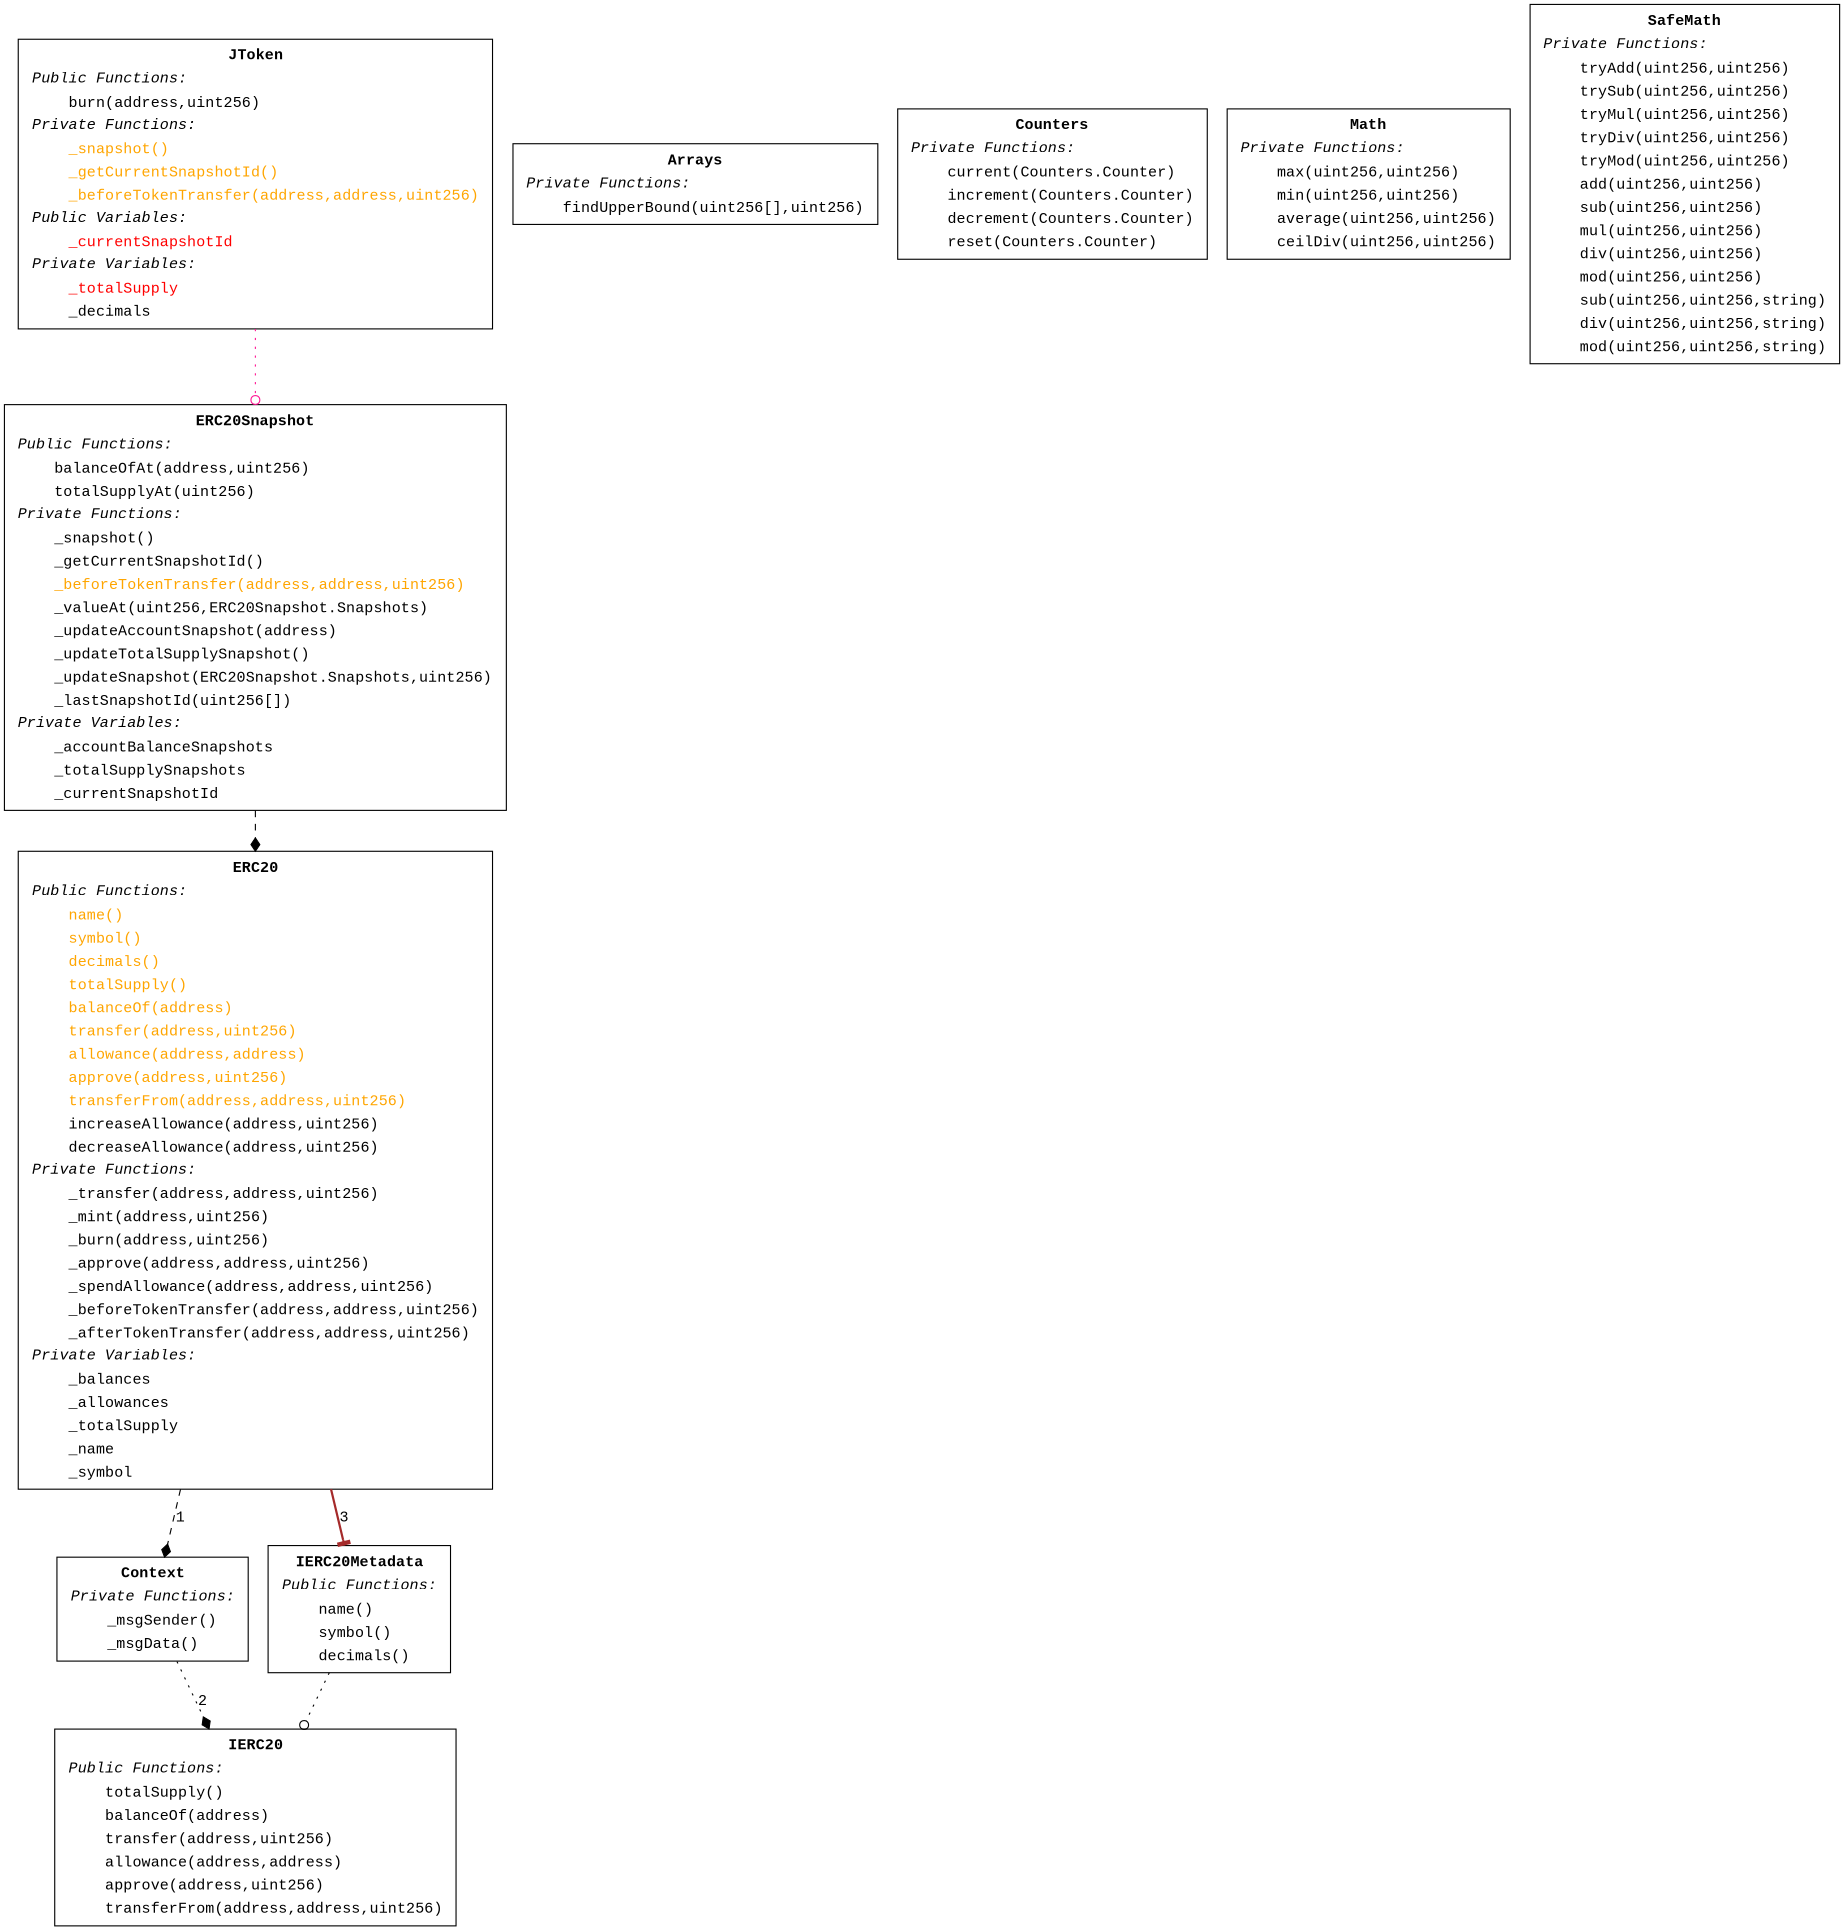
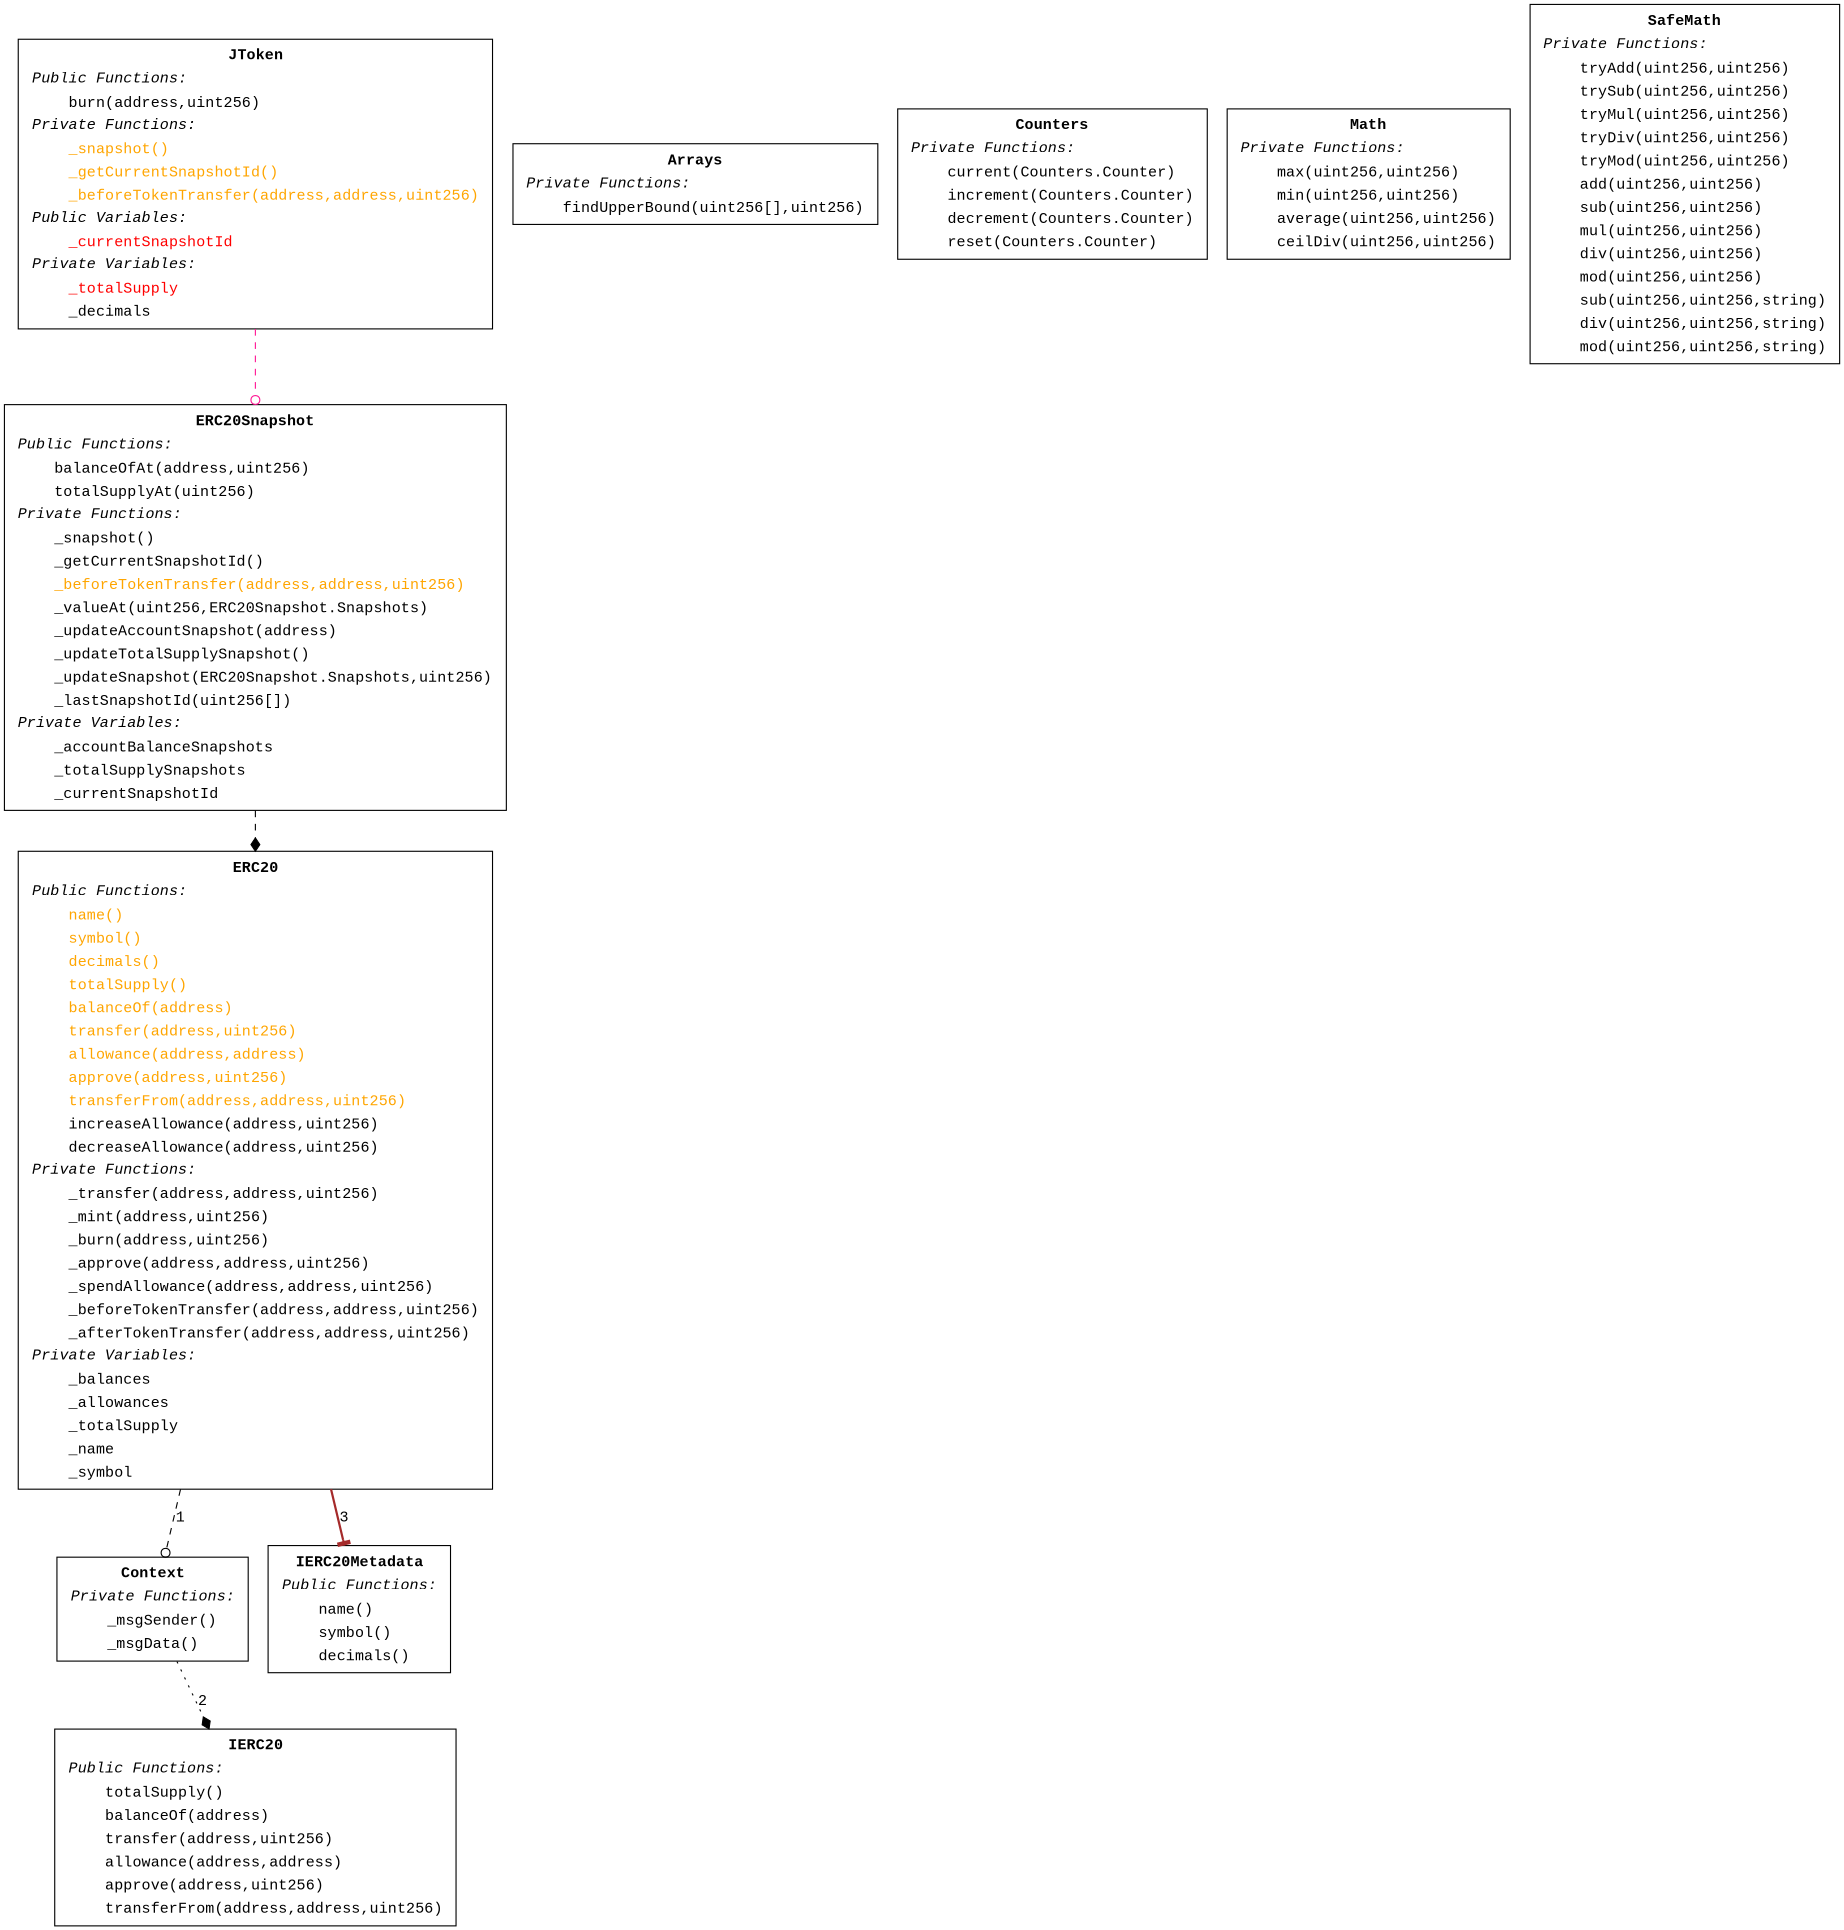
edge "JToken" -> "ERC20Snapshot": style dotted -> dashed
edge "ERC20" -> "Context": arrowhead diamond -> odot
edge "IERC20Metadata" -> "IERC20": removed
